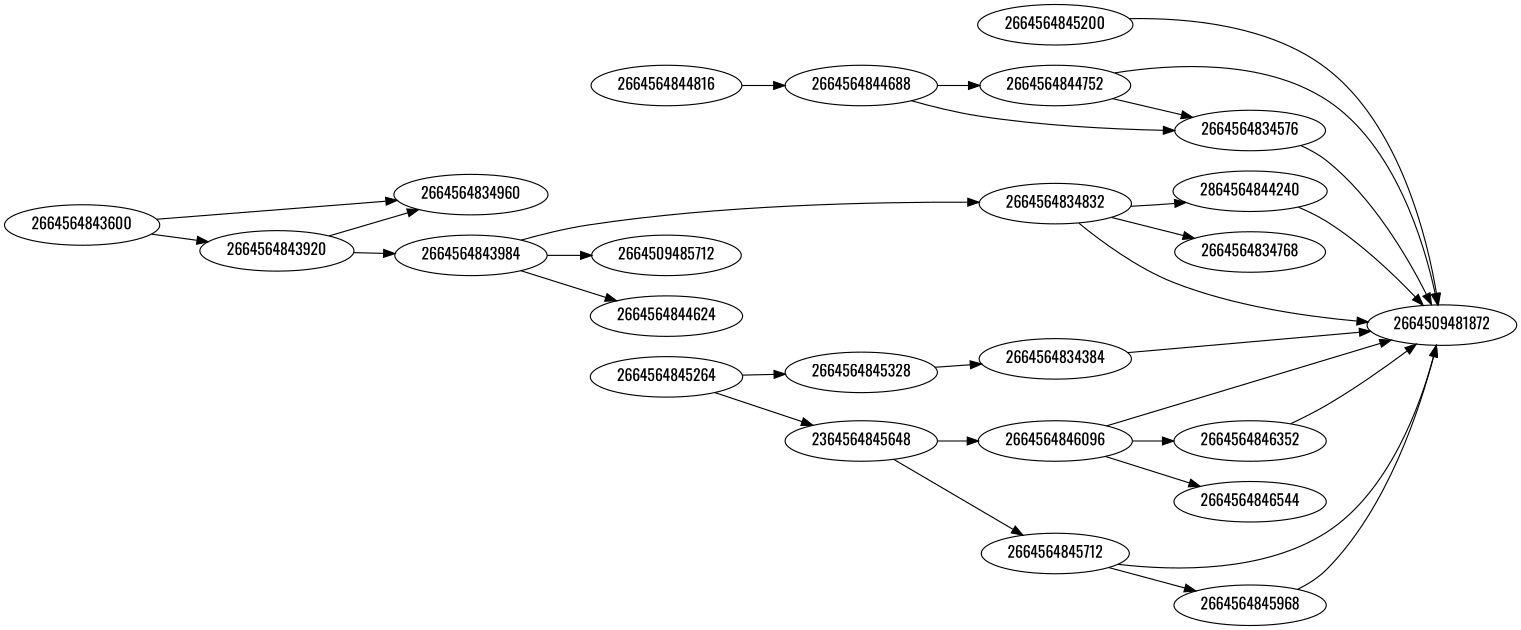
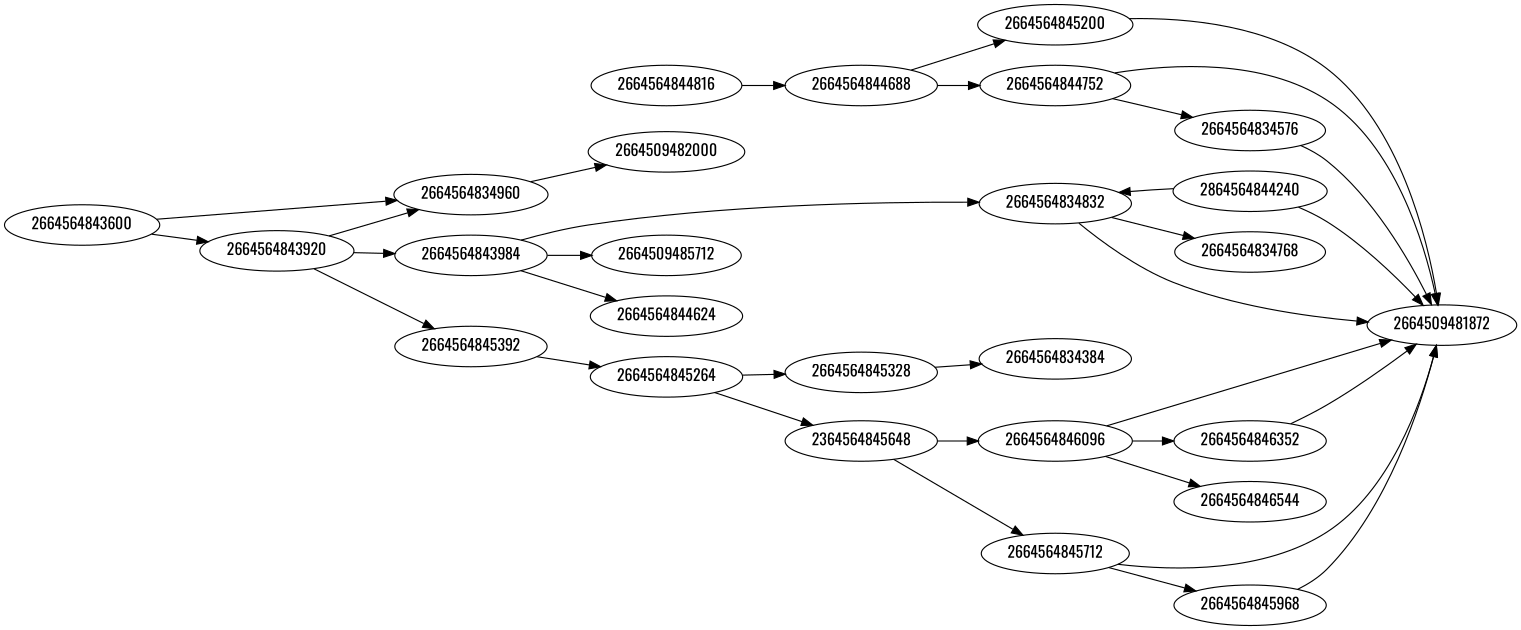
edge "2664564844688" -> "2664564834576": now "2664564844688" -> "2664564845200"
node "2664509482000": added
edge "2664564834832" -> "2864564844240": reversed
edge "2664564834384" -> "2664509481872": removed
node "2664564845392": added
